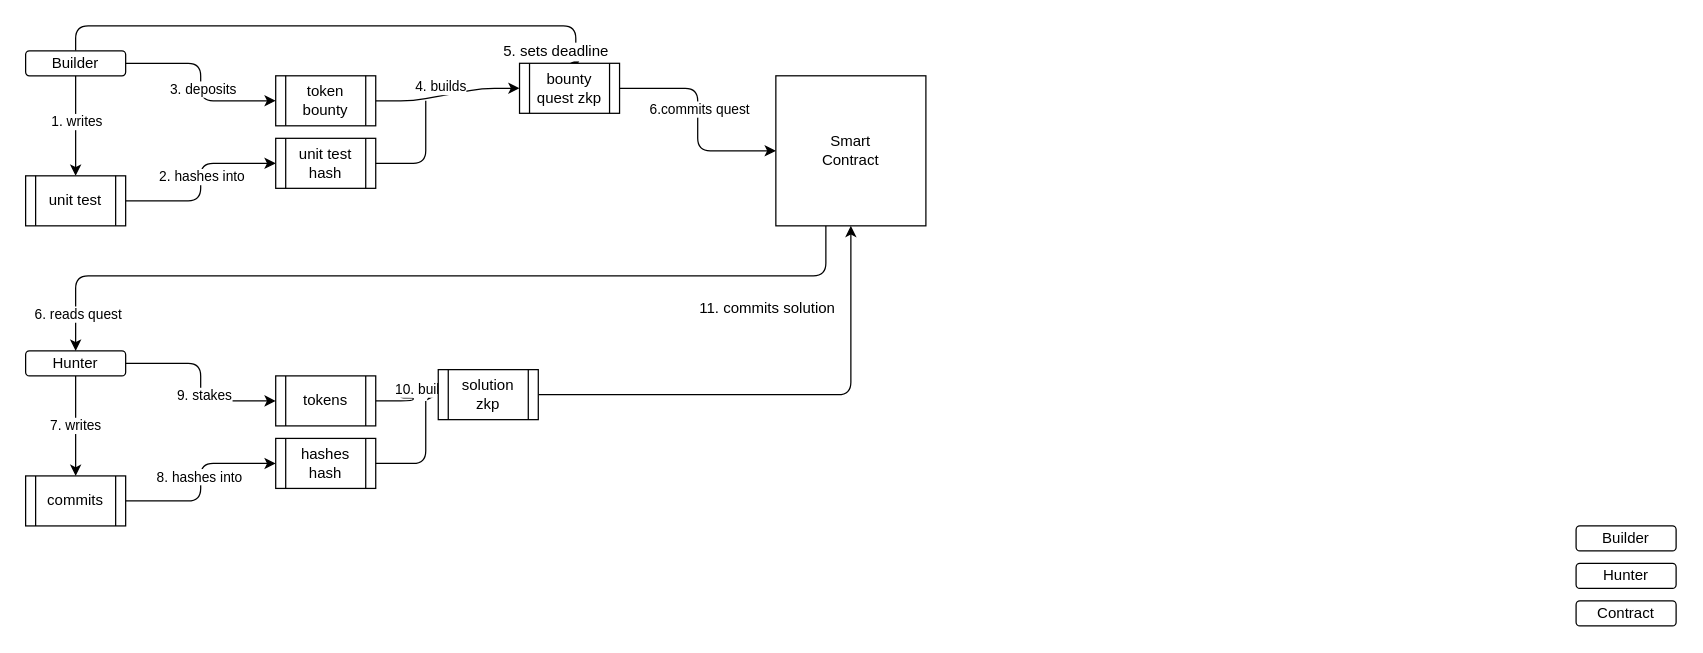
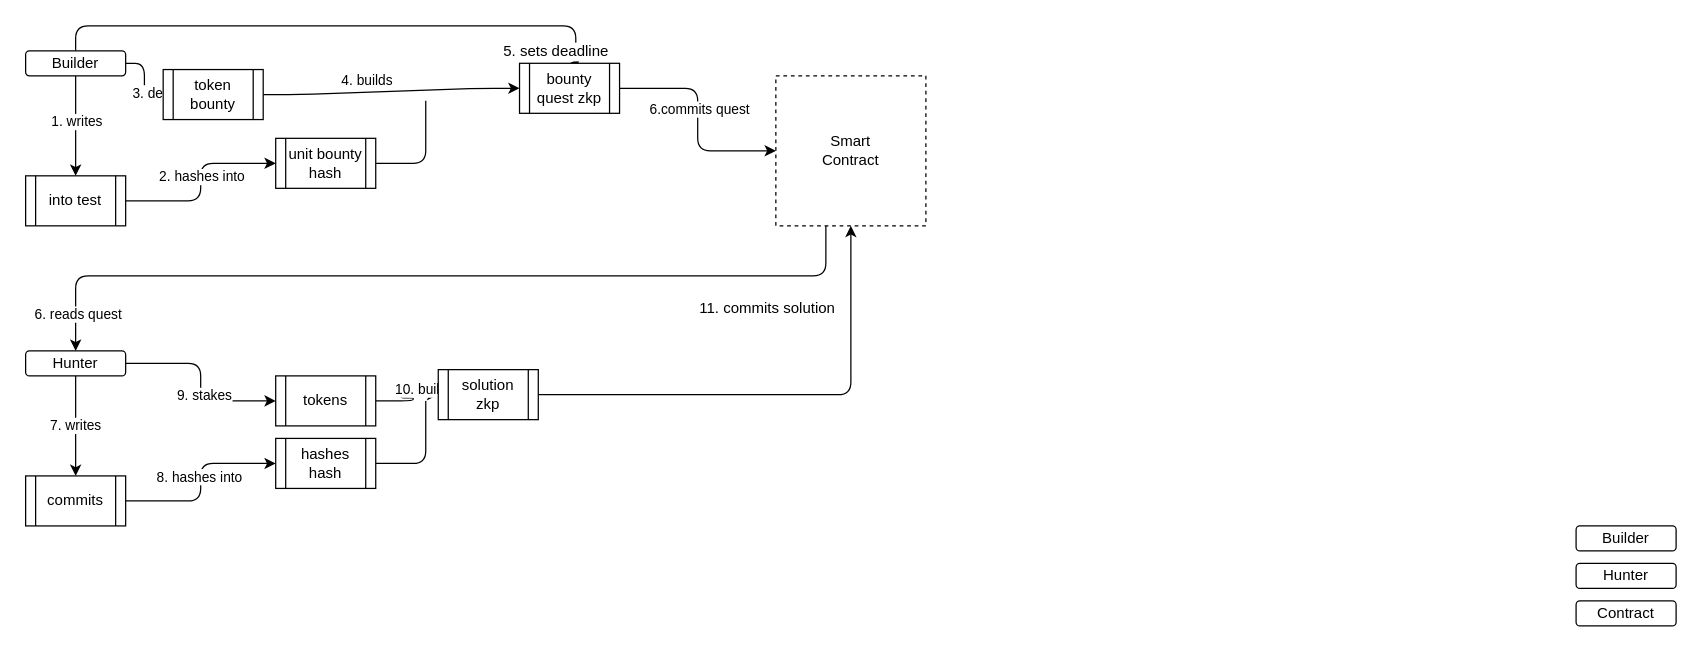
node "token bounty": moved (326, 101) -> (213, 94)
node "Smart Contract": style solid -> dashed
node "unit test hash": label "unit test hash" -> "unit bounty hash"
node "unit test": label "unit test" -> "into test"
